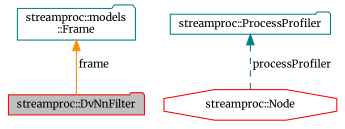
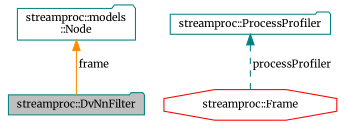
node "streamproc::models ::Frame": label "streamproc::models ::Frame" -> "streamproc::models ::Node"
node "streamproc::DvNnFilter": color red -> teal
node "streamproc::Node": label "streamproc::Node" -> "streamproc::Frame"
